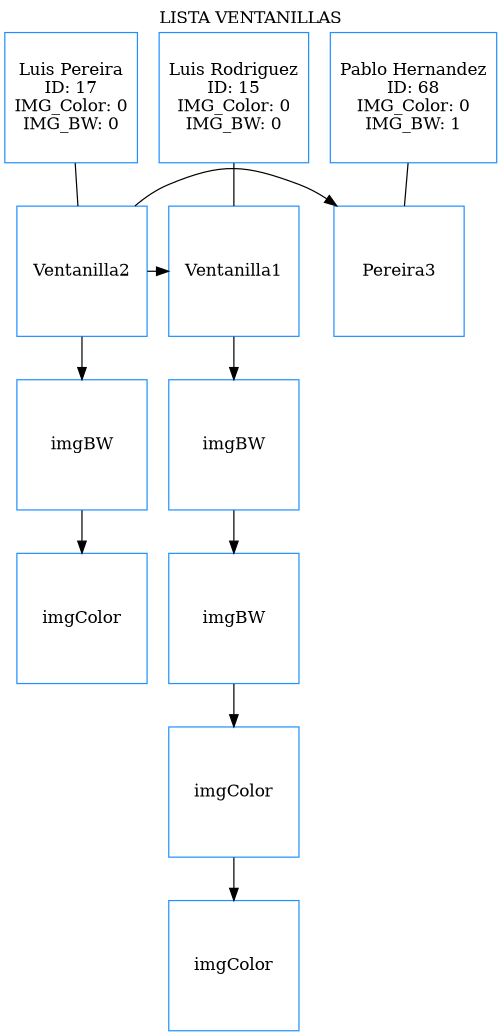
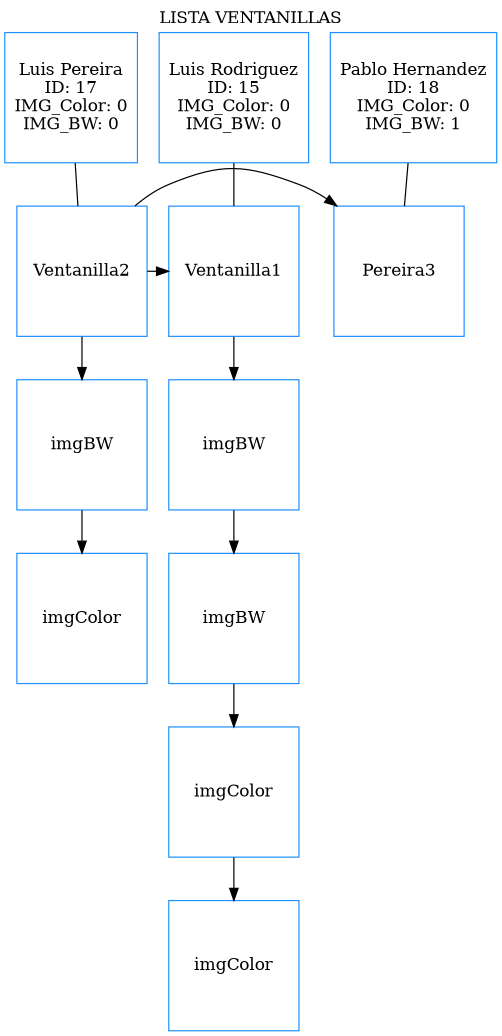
node "Pablo Hernandez ID: 68 IMG_Color: 0 IMG_BW: 1": label "Pablo Hernandez ID: 68 IMG_Color: 0 IMG_BW: 1" -> "Pablo Hernandez ID: 18 IMG_Color: 0 IMG_BW: 1"
